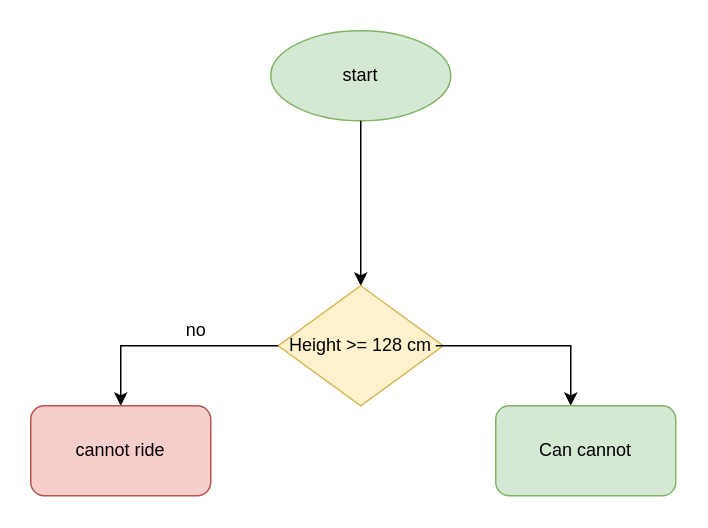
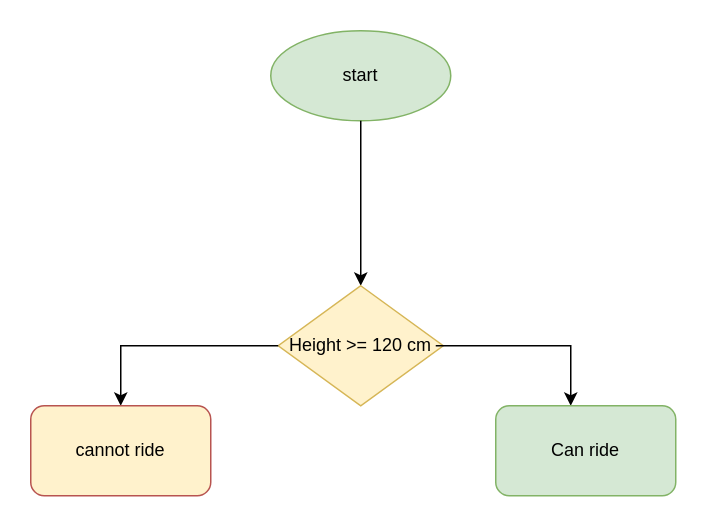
node "no": removed
node "Height >= 128 cm": label "Height >= 128 cm" -> "Height >= 120 cm"
node "cannot ride": fillcolor #f8cecc -> #fff2cc
node "Can cannot": label "Can cannot" -> "Can ride"
